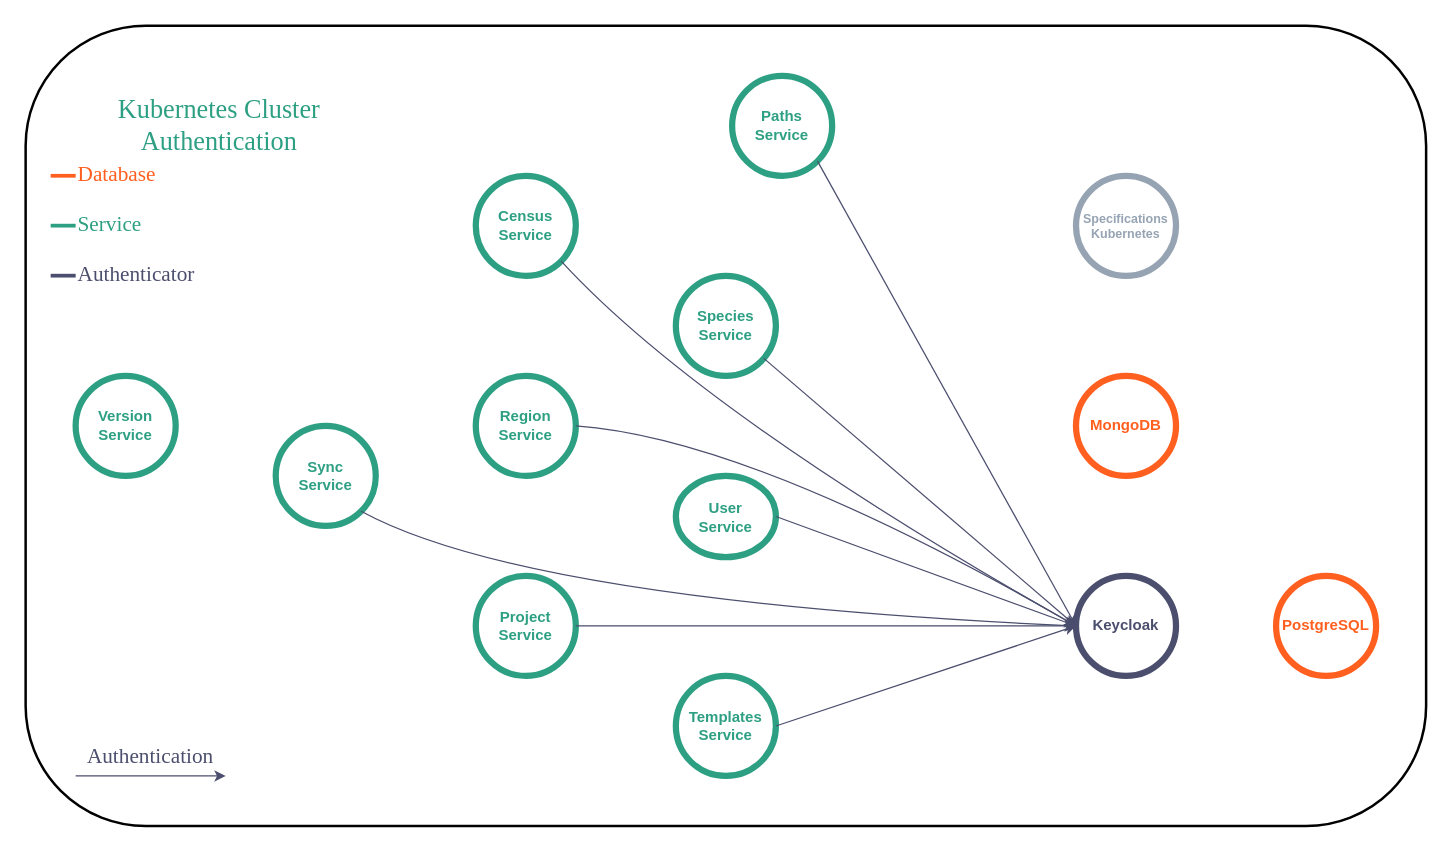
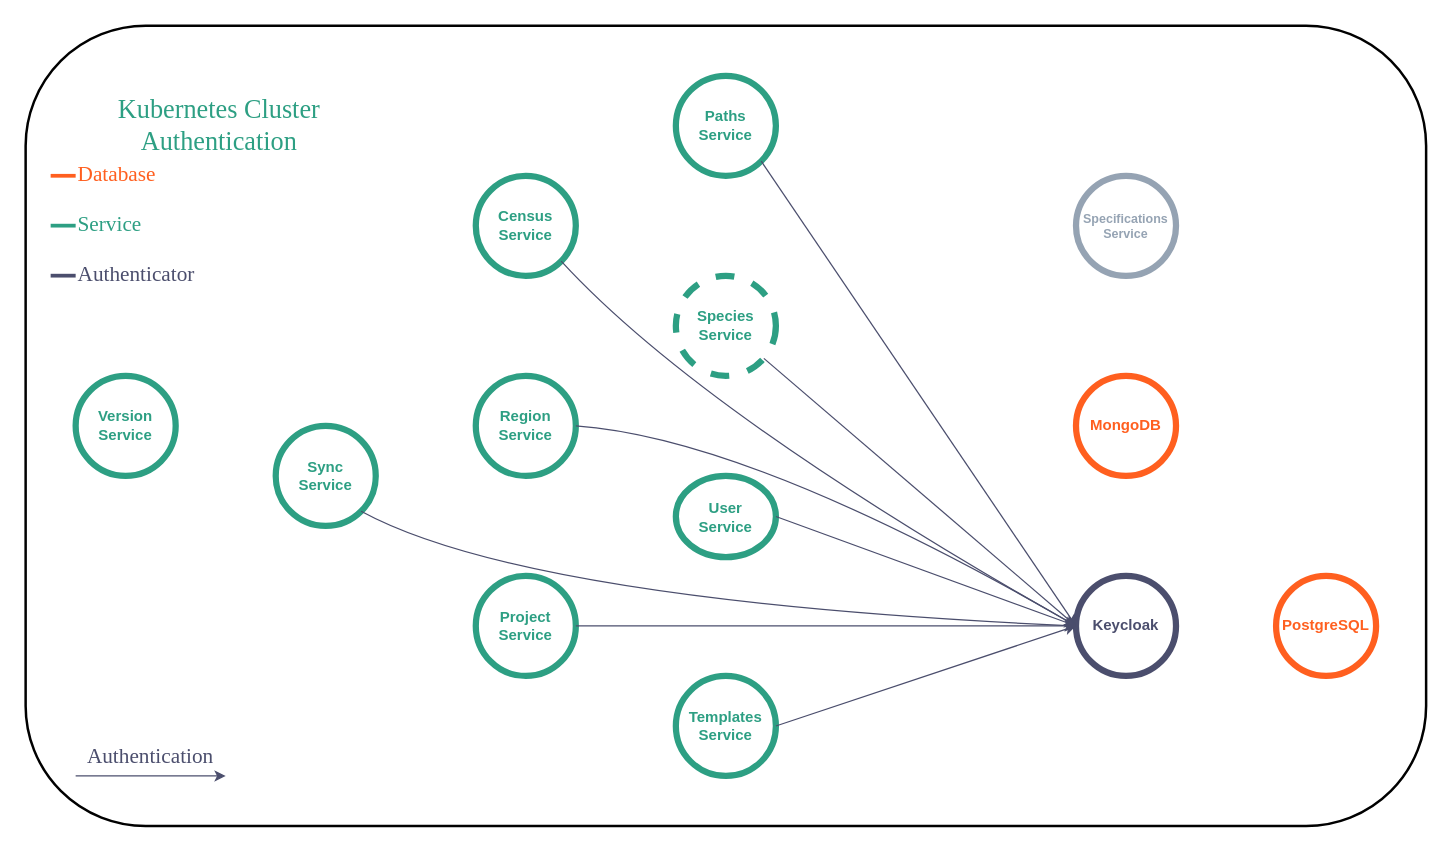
node "Paths Service": moved (782, 126) -> (726, 126)
node "SpecificationsKubernetes": label "SpecificationsKubernetes" -> "SpecificationsService"
node "Species Service": style solid -> dashed
